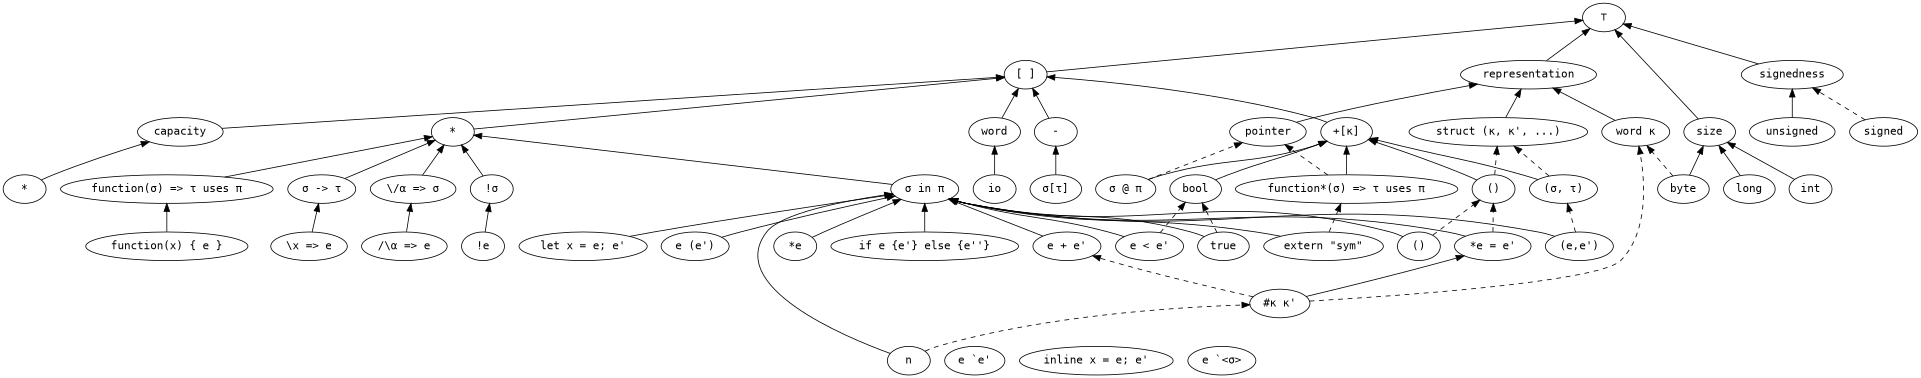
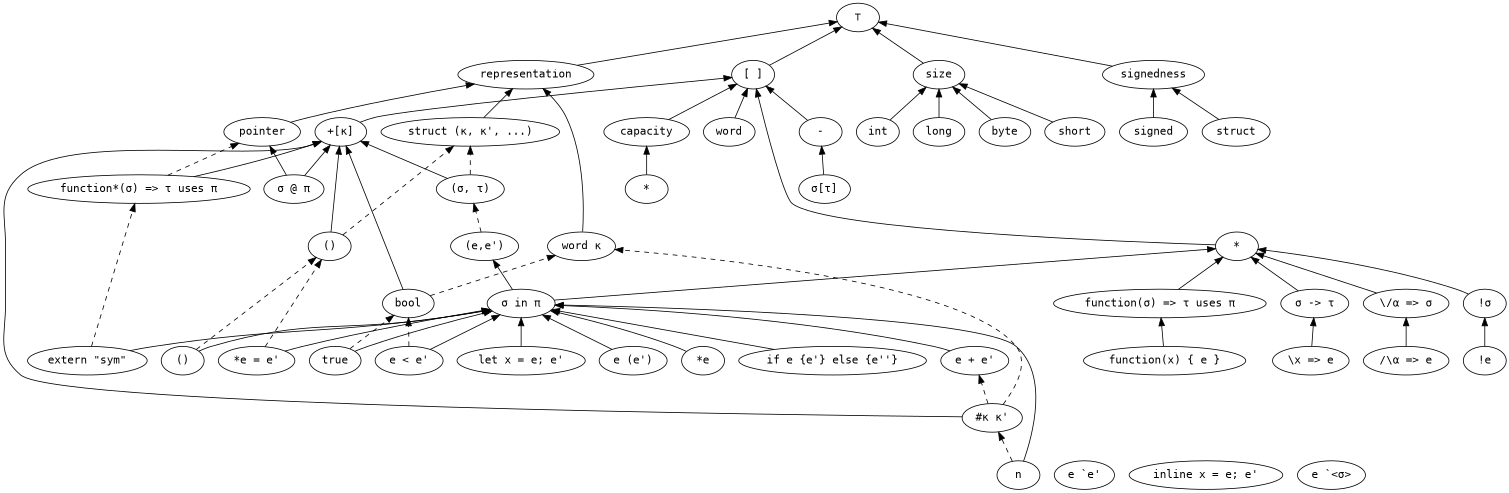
edge "signed" -> "signedness": style dashed -> solid
node "short": added
node "unsigned": label "unsigned" -> "struct"
edge "σ @ π" -> "pointer": style dashed -> solid
edge "byte" -> "word κ": now "bool" -> "word κ"
node "io": removed
edge "(e,e')" -> "σ in π": reversed
edge "#κ κ'" -> "*e = e'": now "#κ κ'" -> "+[κ]"
